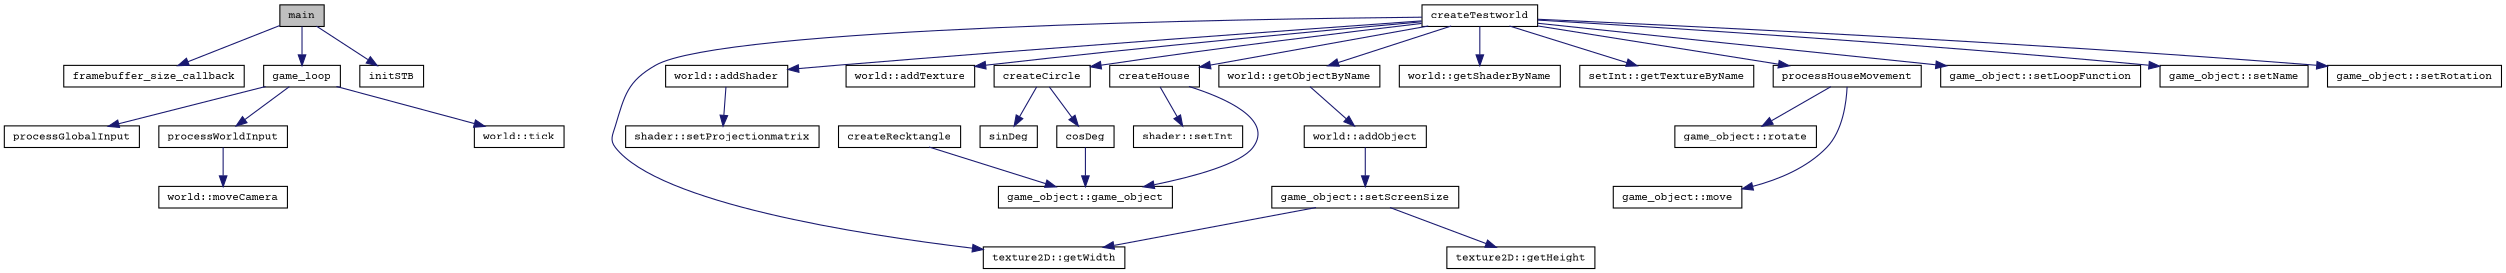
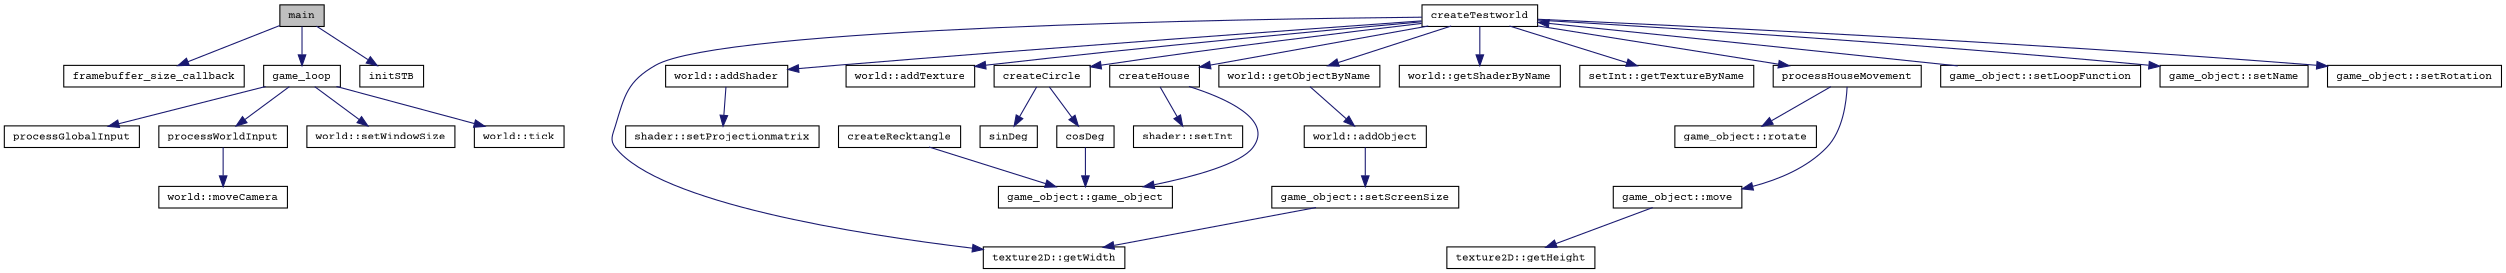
edge "createTestworld" -> "game_object::setLoopFunction": reversed
node "world::setWindowSize": added
edge "game_object::setScreenSize" -> "texture2D::getHeight": now "game_object::move" -> "texture2D::getHeight"
